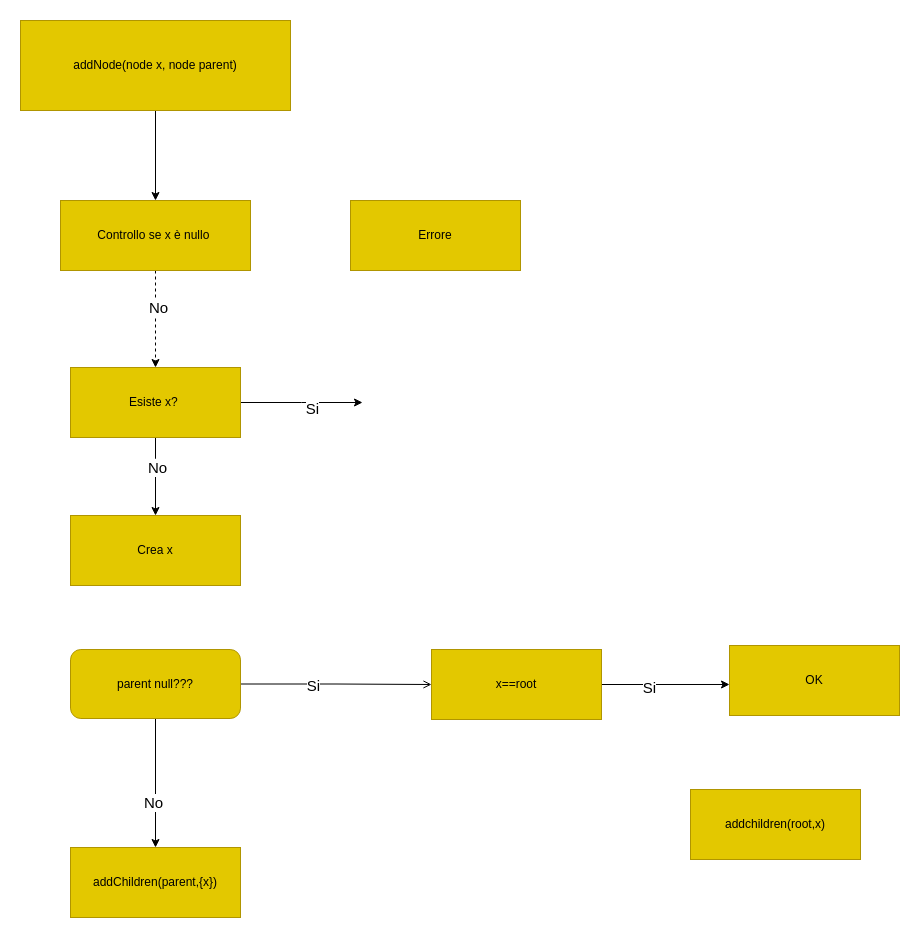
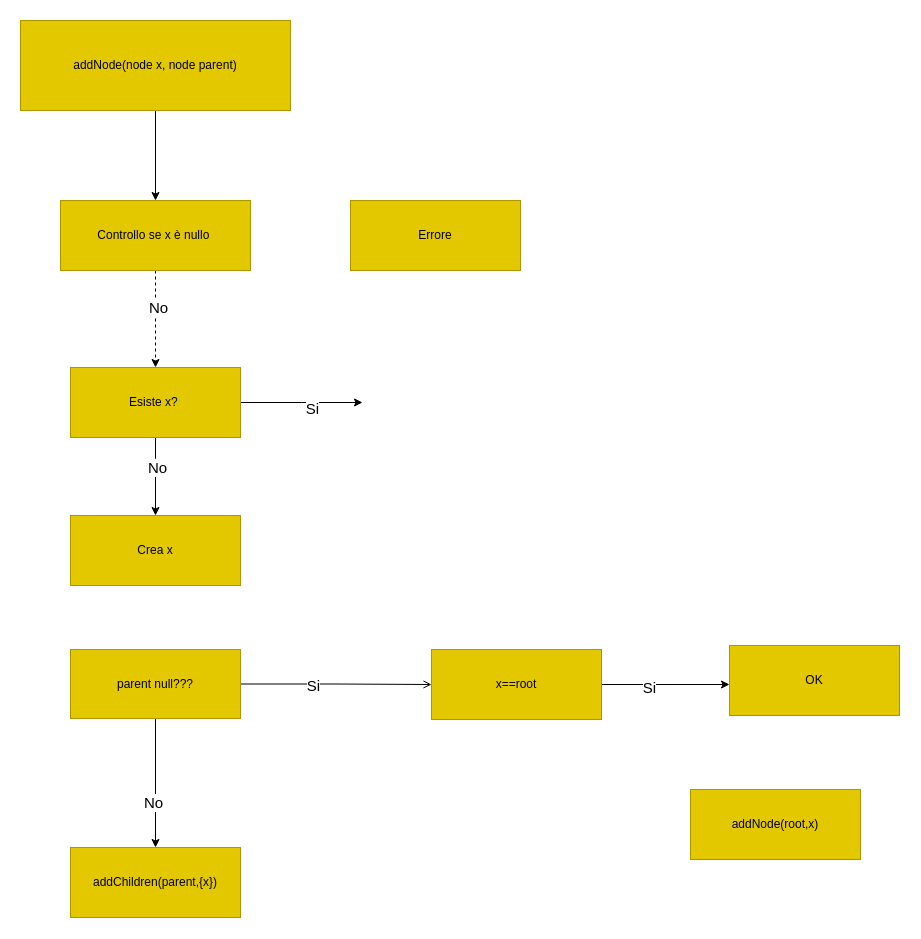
node "parent null???": shape rounded rectangle -> rectangle
node "addchildren(root,x)": label "addchildren(root,x)" -> "addNode(root,x)"
